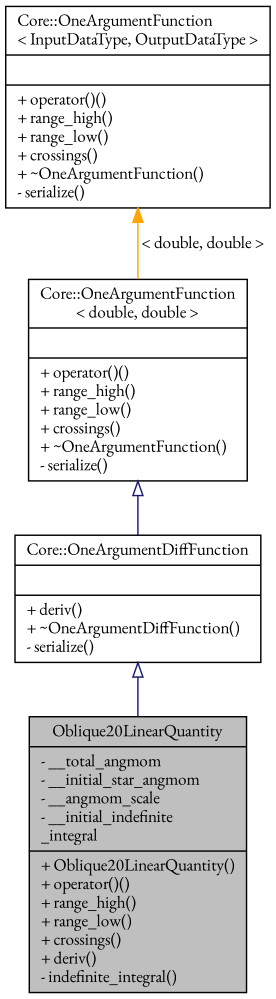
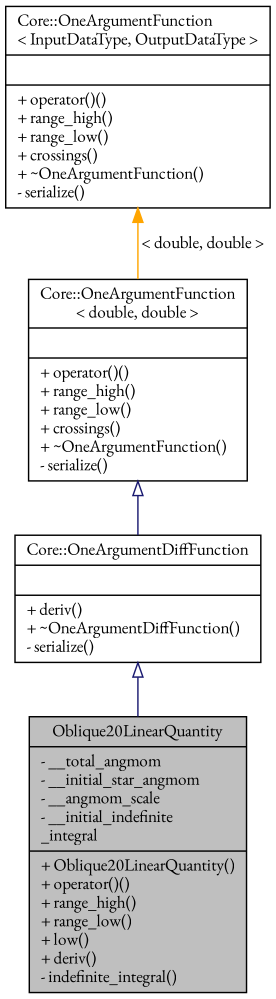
node "Oblique20LinearQuantity": text "+ crossings()" -> "+ low()"
